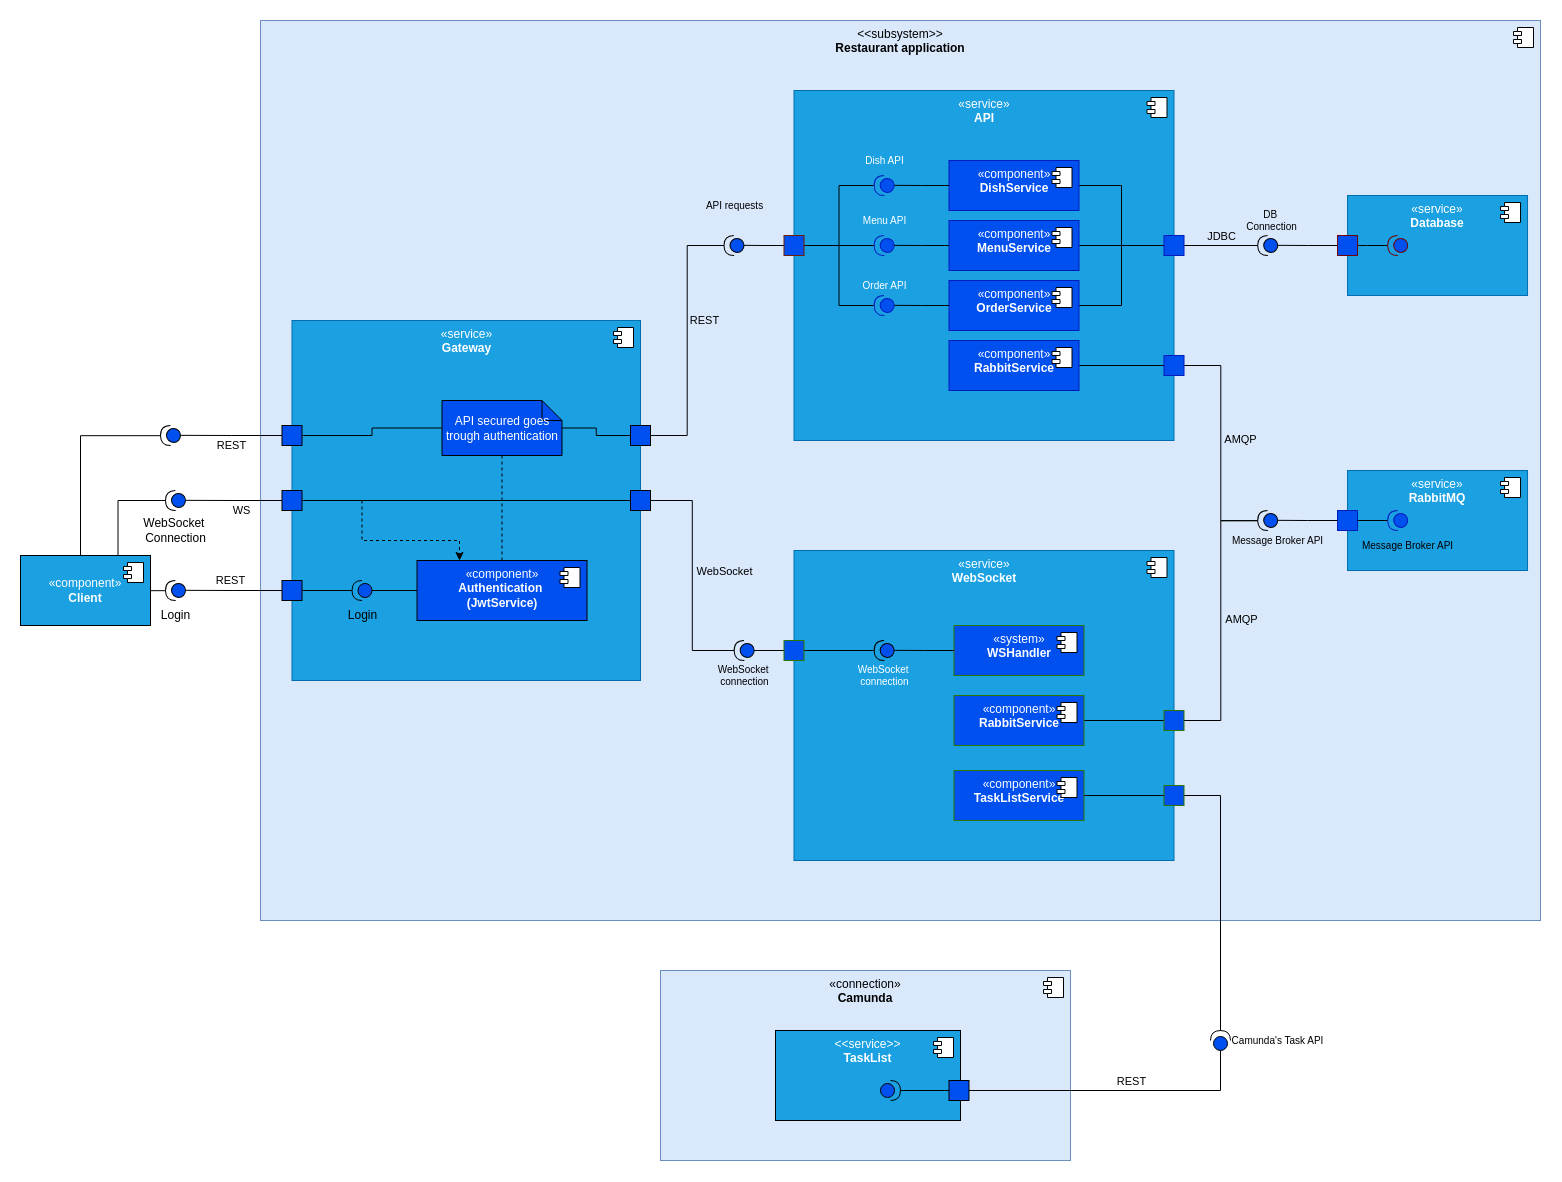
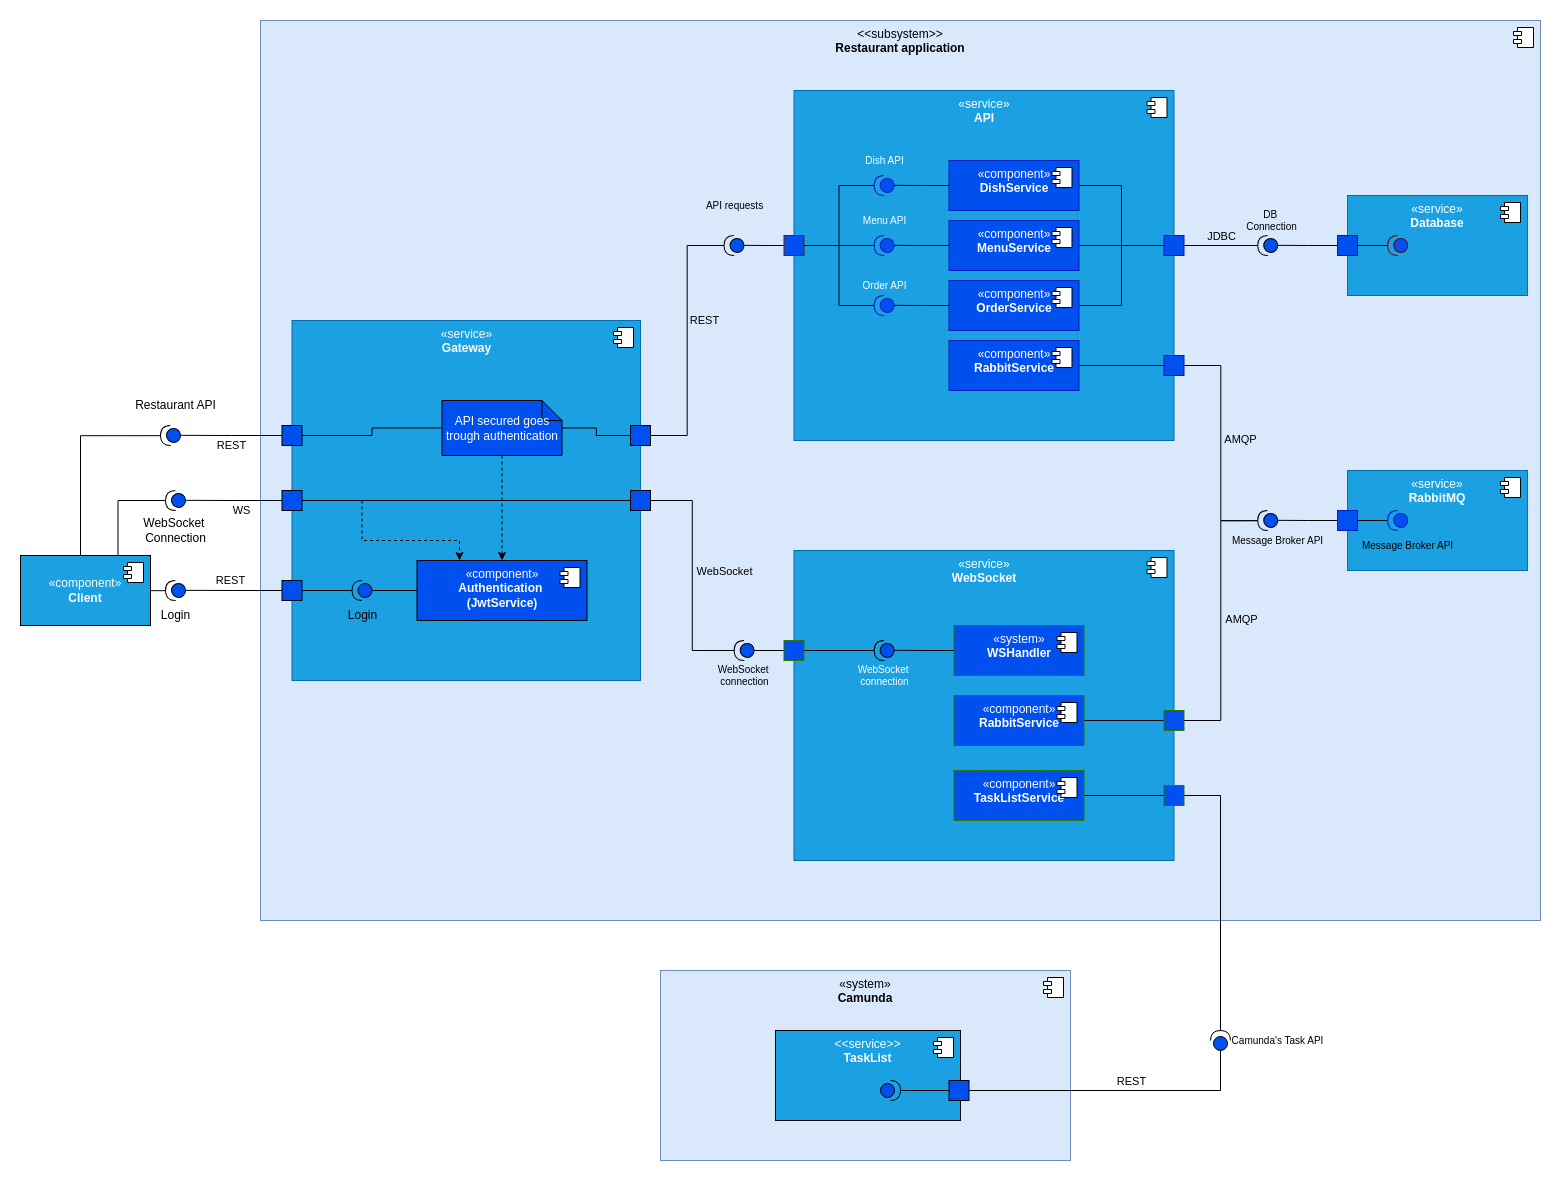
node "Restaurant API": added
edge "API secured goes trough authentication" -- "«component» Authentication (JwtService)": arrowhead none -> classic
node "«connection» Camunda": label "«connection» Camunda" -> "«system» Camunda"
